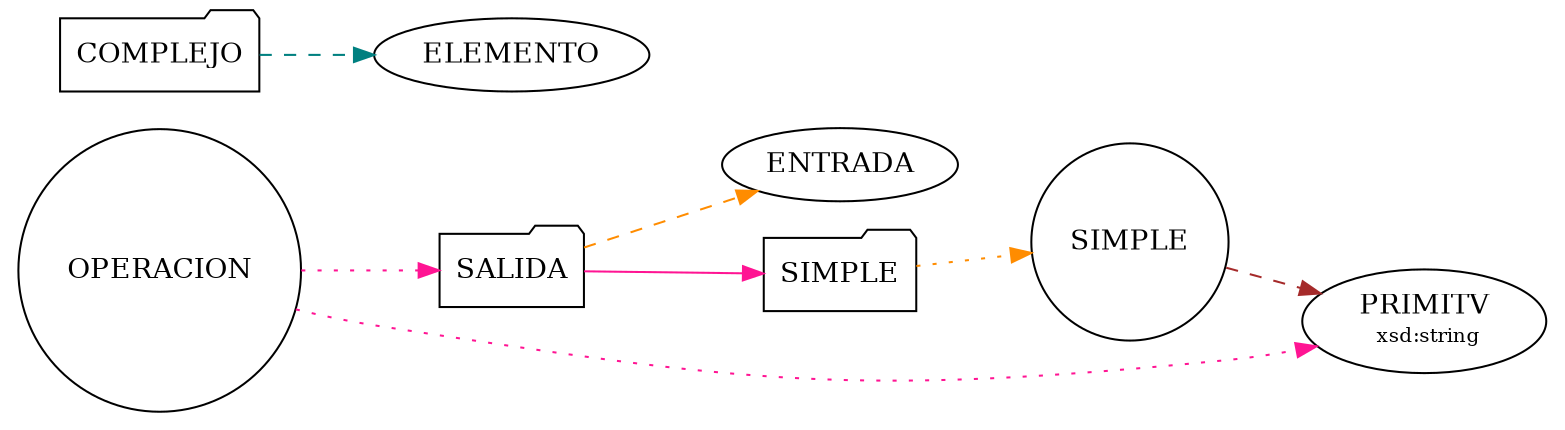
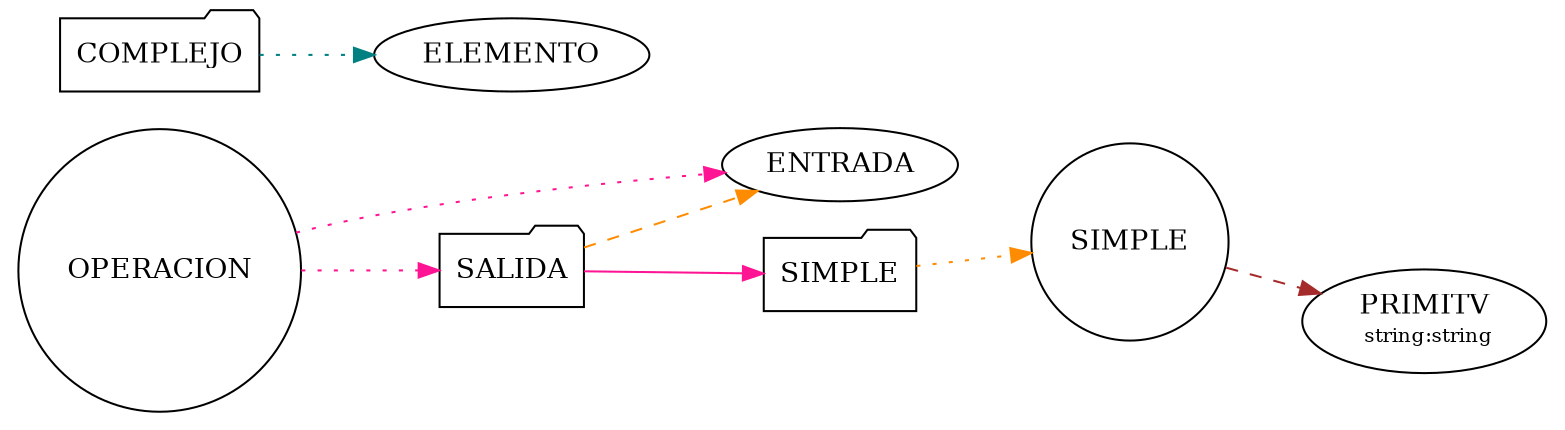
edge "COMPLEJO" -> "ELEMENTO": style dashed -> dotted
node "PRIMITV": text "xsd:string" -> "string:string"
edge "OPERACION" -> "PRIMITV": now "OPERACION" -> "ENTRADA"
